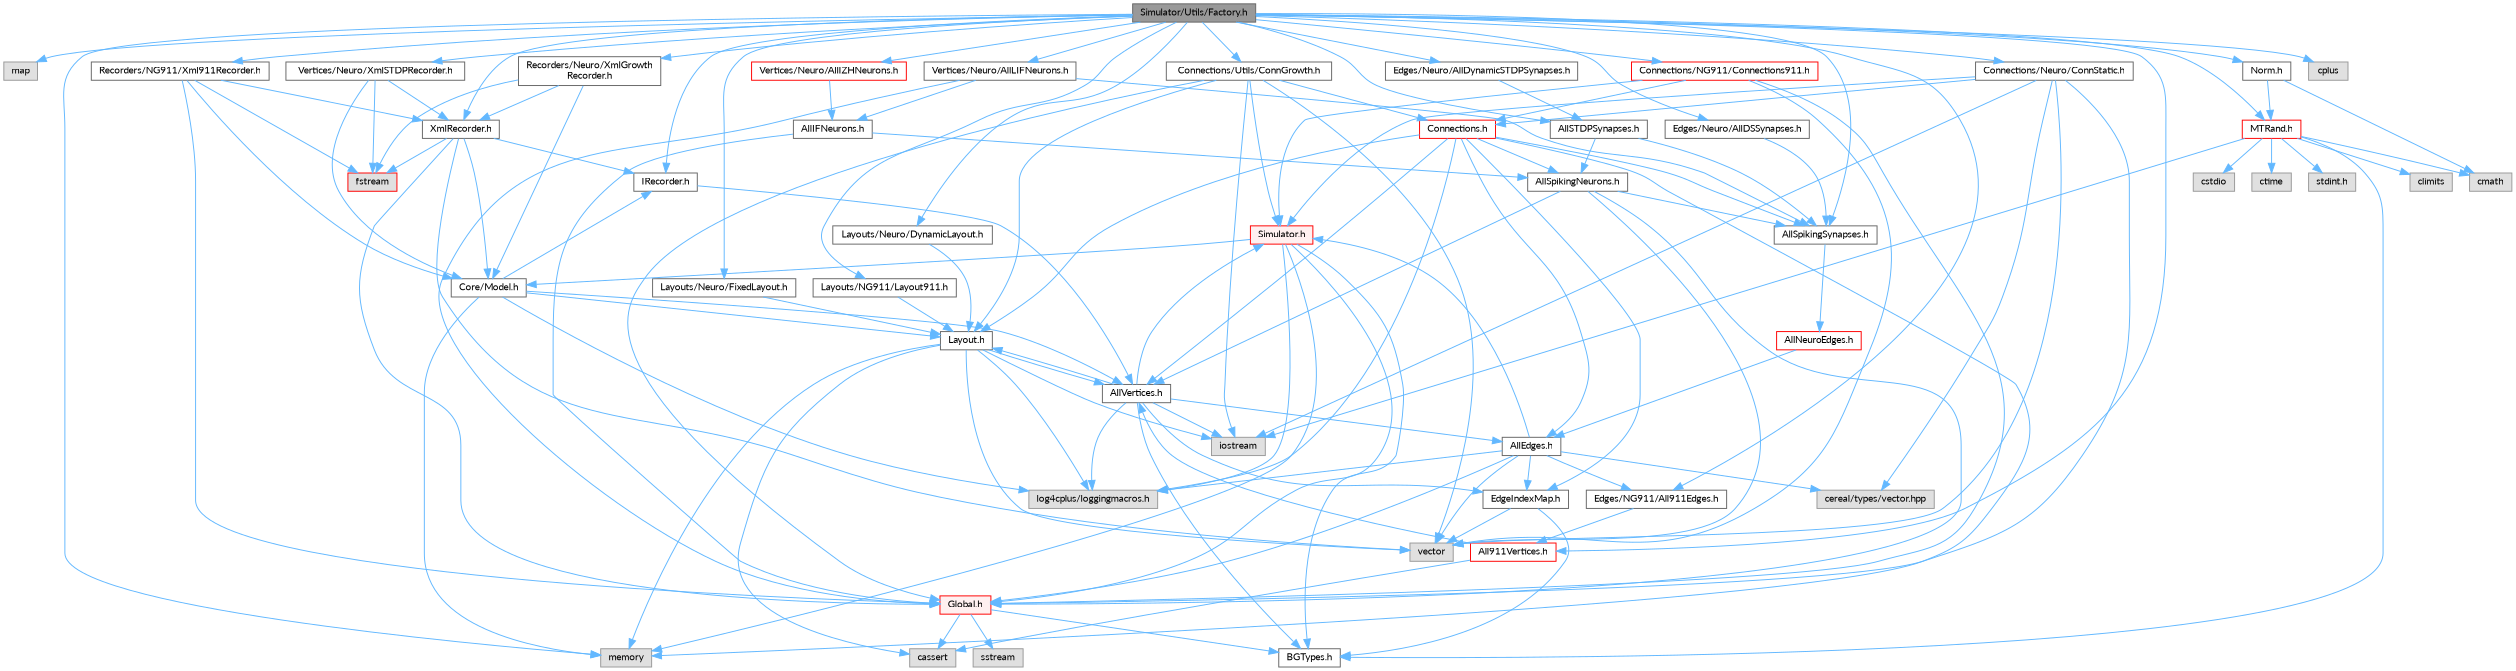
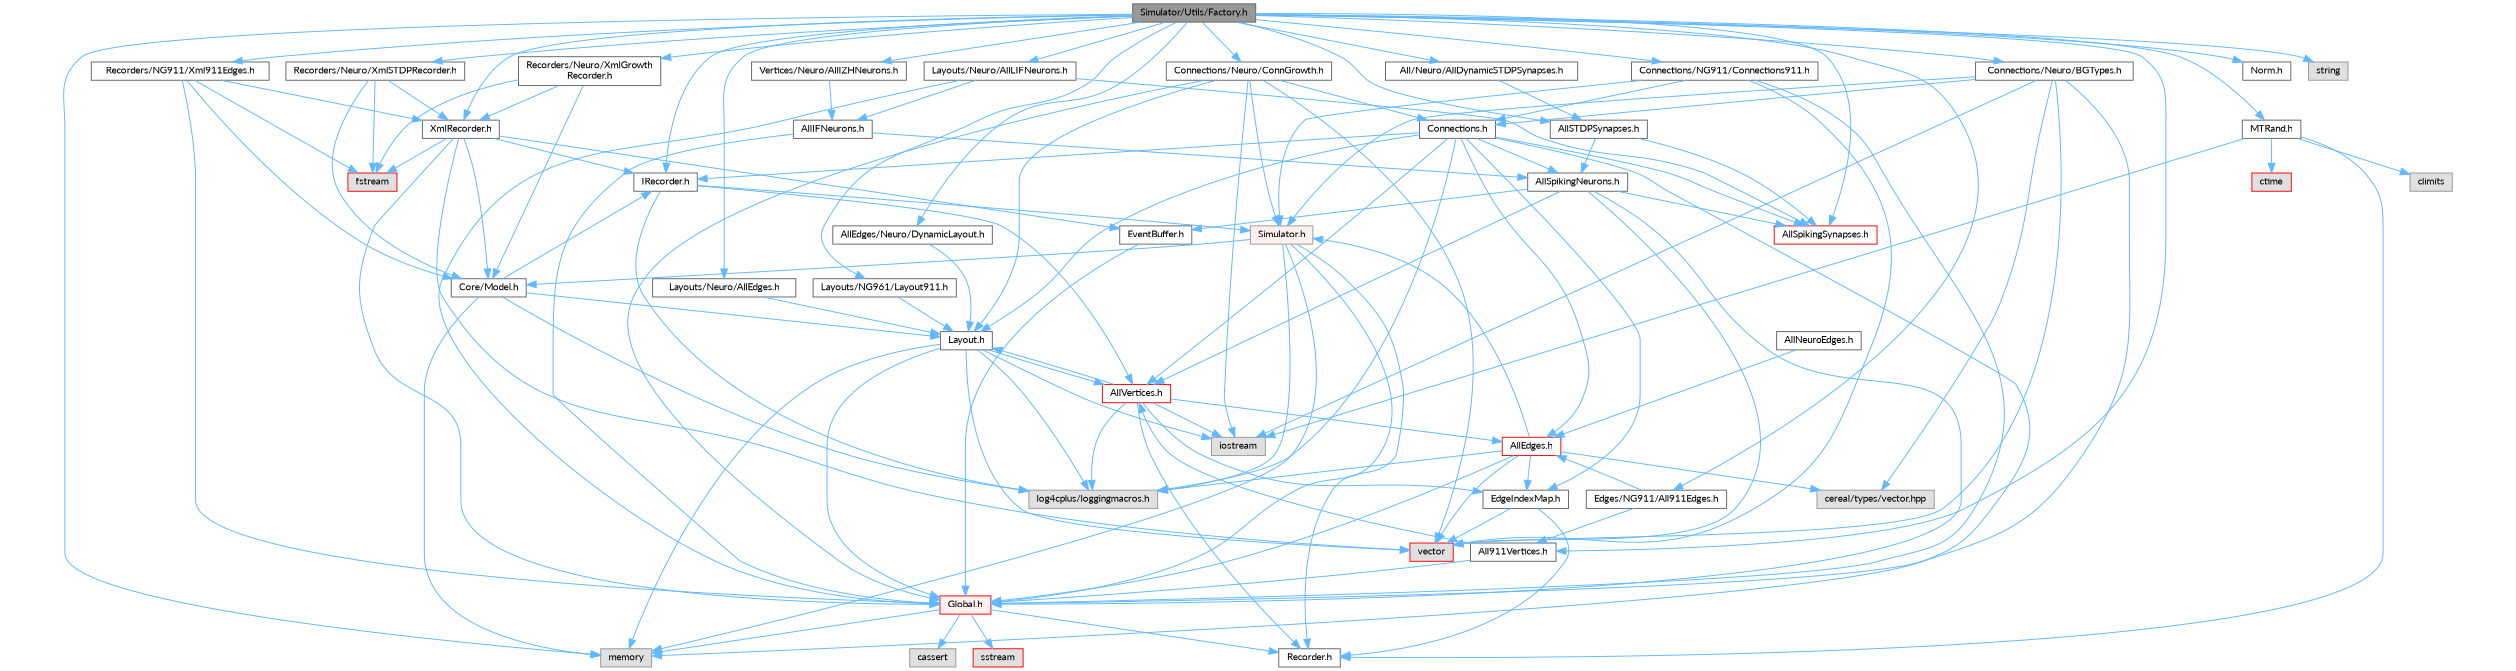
node "map": removed
node "Recorders/NG911/Xml911Recorder.h": label "Recorders/NG911/Xml911Recorder.h" -> "Recorders/NG911/Xml911Edges.h"
node "Vertices/Neuro/XmlSTDPRecorder.h": label "Vertices/Neuro/XmlSTDPRecorder.h" -> "Recorders/Neuro/XmlSTDPRecorder.h"
node "Vertices/Neuro/AllIZHNeurons.h": color red -> grey40
node "Vertices/Neuro/AllLIFNeurons.h": label "Vertices/Neuro/AllLIFNeurons.h" -> "Layouts/Neuro/AllLIFNeurons.h"
node "Connections/Utils/ConnGrowth.h": label "Connections/Utils/ConnGrowth.h" -> "Connections/Neuro/ConnGrowth.h"
node "Edges/Neuro/AllDynamicSTDPSynapses.h": label "Edges/Neuro/AllDynamicSTDPSynapses.h" -> "All/Neuro/AllDynamicSTDPSynapses.h"
node "Connections/NG911/Connections911.h": color red -> grey40
node "Connections/Neuro/ConnStatic.h": label "Connections/Neuro/ConnStatic.h" -> "Connections/Neuro/BGTypes.h"
node "cplus": label "cplus" -> "string"
edge "Norm.h" -> "MTRand.h": removed
node "Connections.h": color red -> grey40
node "Edges/Neuro/AllDSSynapses.h": removed
node "MTRand.h": color red -> grey40
edge "Connections.h" -> "IRecorder.h": added
node "cstdio": removed
node "ctime": color grey60 -> red
node "stdint.h": removed
node "cmath": removed
node "Layouts/Neuro/DynamicLayout.h": label "Layouts/Neuro/DynamicLayout.h" -> "AllEdges/Neuro/DynamicLayout.h"
node "EventBuffer.h": added
node "Simulator.h": color red -> grey60
node "AllSpikingSynapses.h": color grey40 -> red
edge "AllSpikingSynapses.h" -> "AllNeuroEdges.h": removed
node "Layouts/Neuro/FixedLayout.h": label "Layouts/Neuro/FixedLayout.h" -> "Layouts/Neuro/AllEdges.h"
node "Layouts/NG911/Layout911.h": label "Layouts/NG911/Layout911.h" -> "Layouts/NG961/Layout911.h"
edge "AllVertices.h" -> "Simulator.h": now "IRecorder.h" -> "Simulator.h"
edge "Core/Model.h" -> "AllVertices.h": removed
node "AllNeuroEdges.h": color red -> grey40
node "AllVertices.h": color grey40 -> red
edge "IRecorder.h" -> "log4cplus/loggingmacros.h": added
node "AllEdges.h": color grey40 -> red
edge "AllEdges.h" -> "Edges/NG911/All911Edges.h": reversed
edge "Layout.h" -> "cassert": now "Layout.h" -> "Global.h"
node "vector": color grey60 -> red
node "All911Vertices.h": color red -> grey40
edge "All911Vertices.h" -> "cassert": now "All911Vertices.h" -> "Global.h"
edge "Global.h" -> "memory": added
node "sstream": color grey60 -> red
node "BGTypes.h": label "BGTypes.h" -> "Recorder.h"
